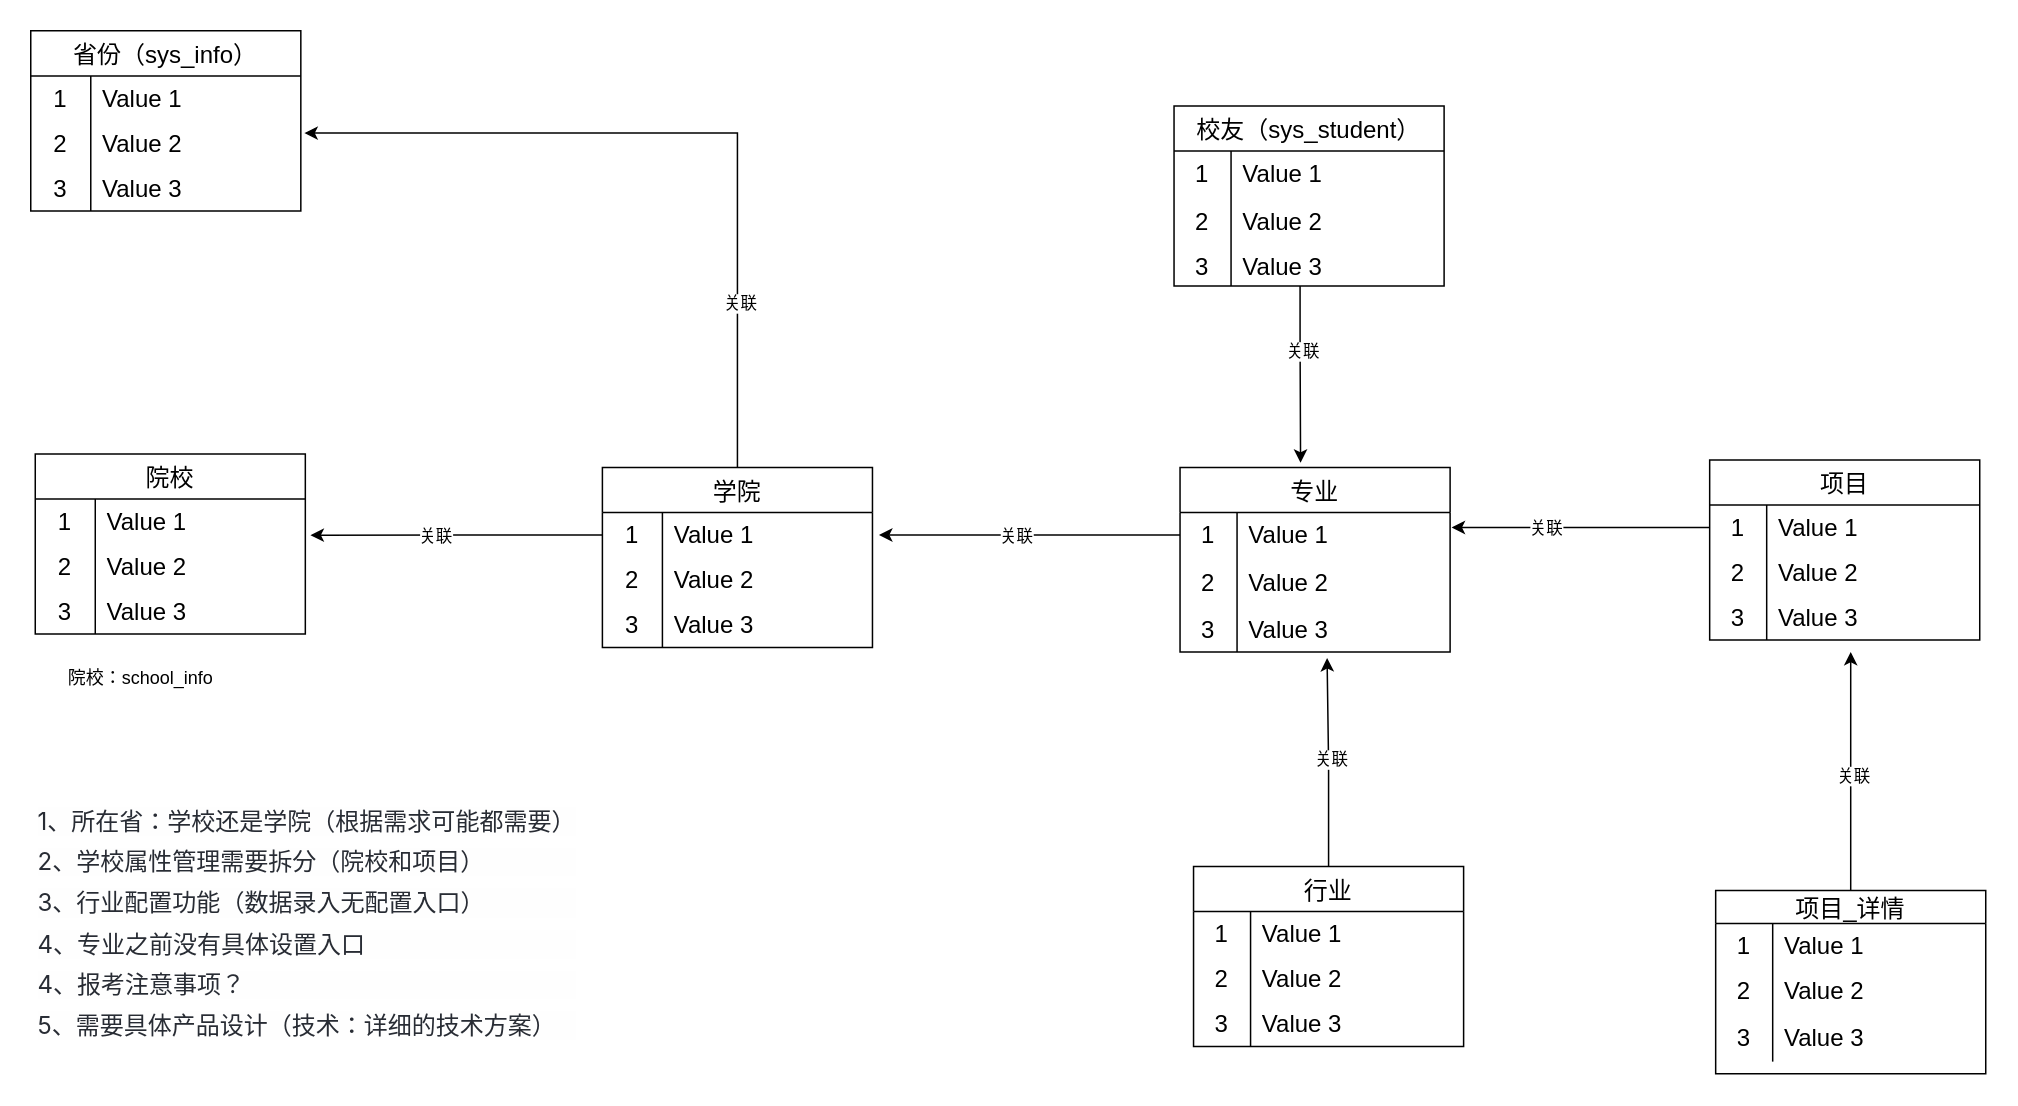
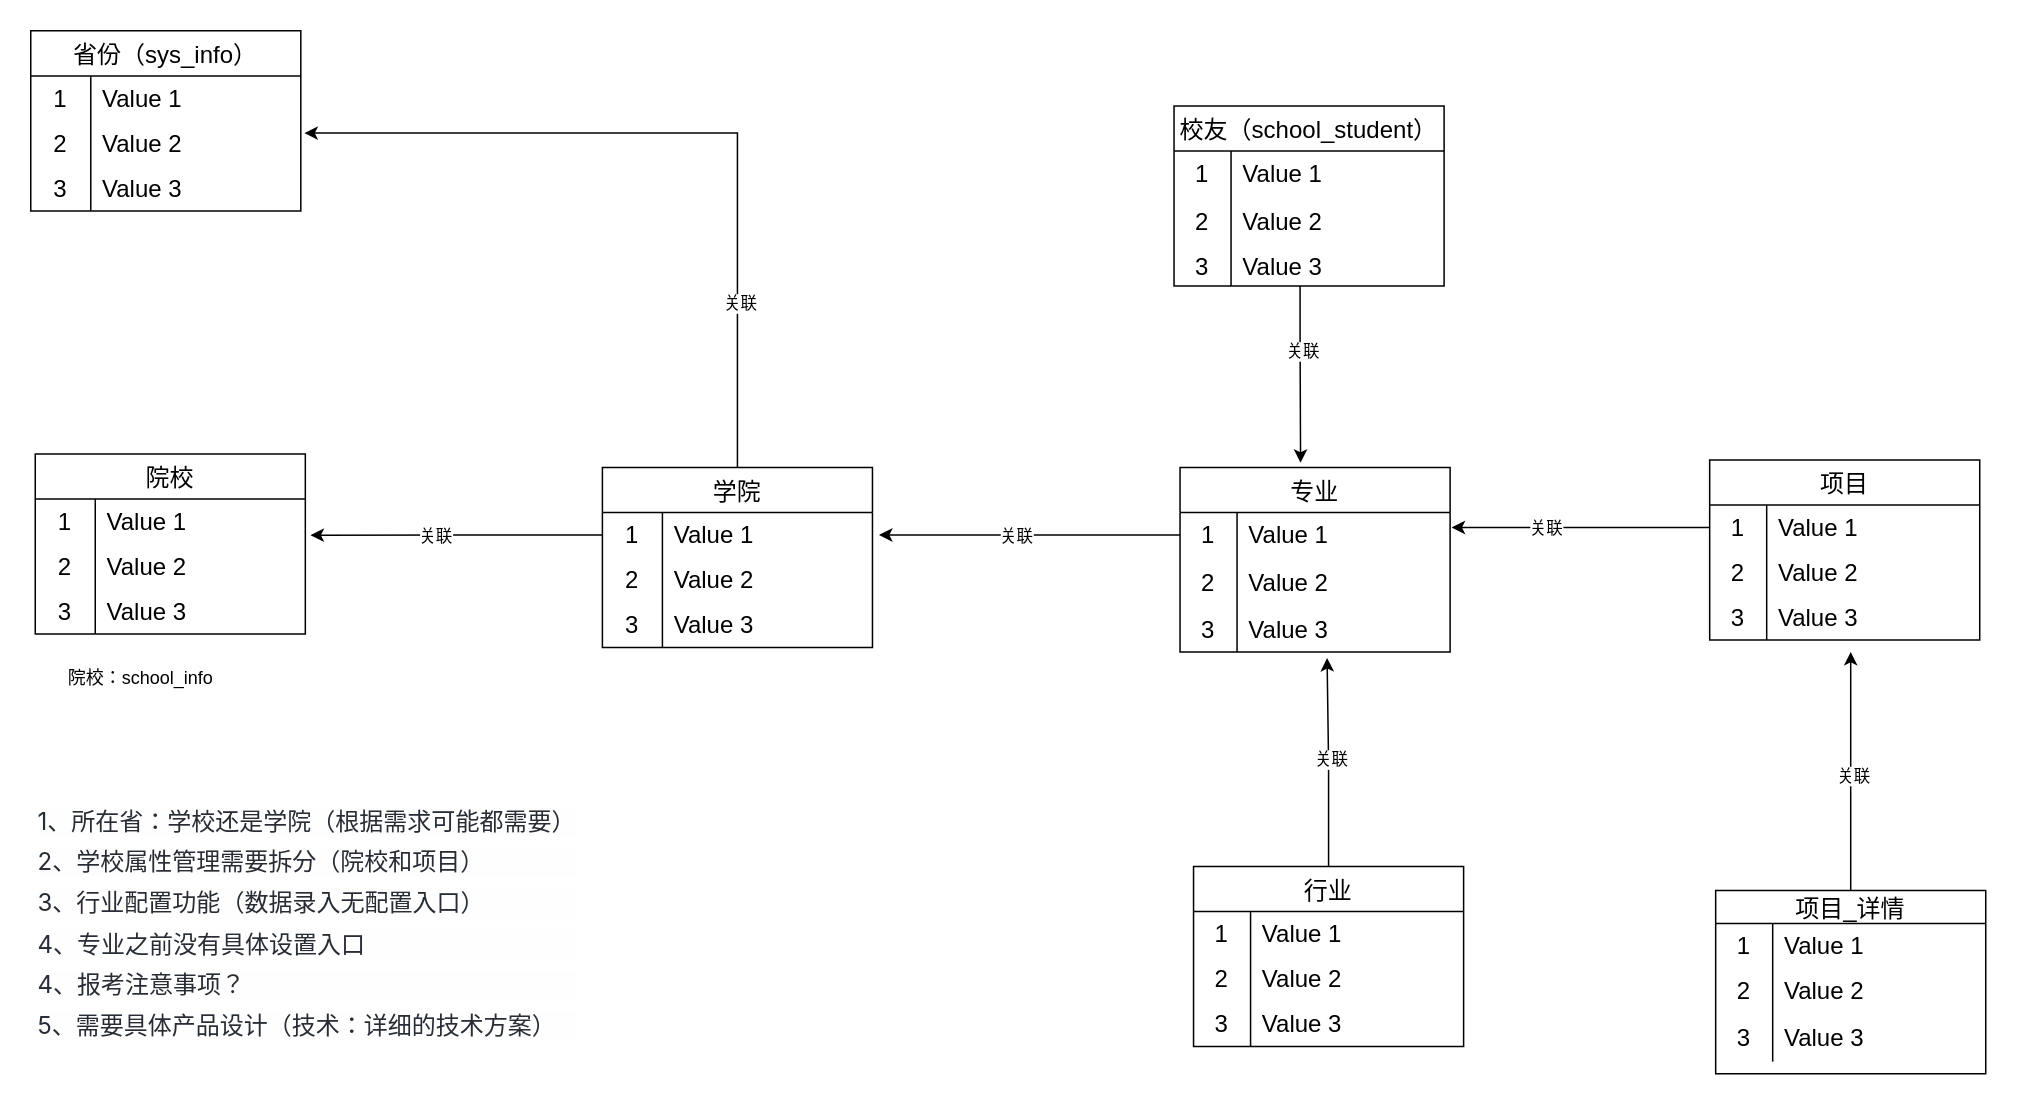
node "校友（sys_student）": label "校友（sys_student）" -> "校友（school_student）"
